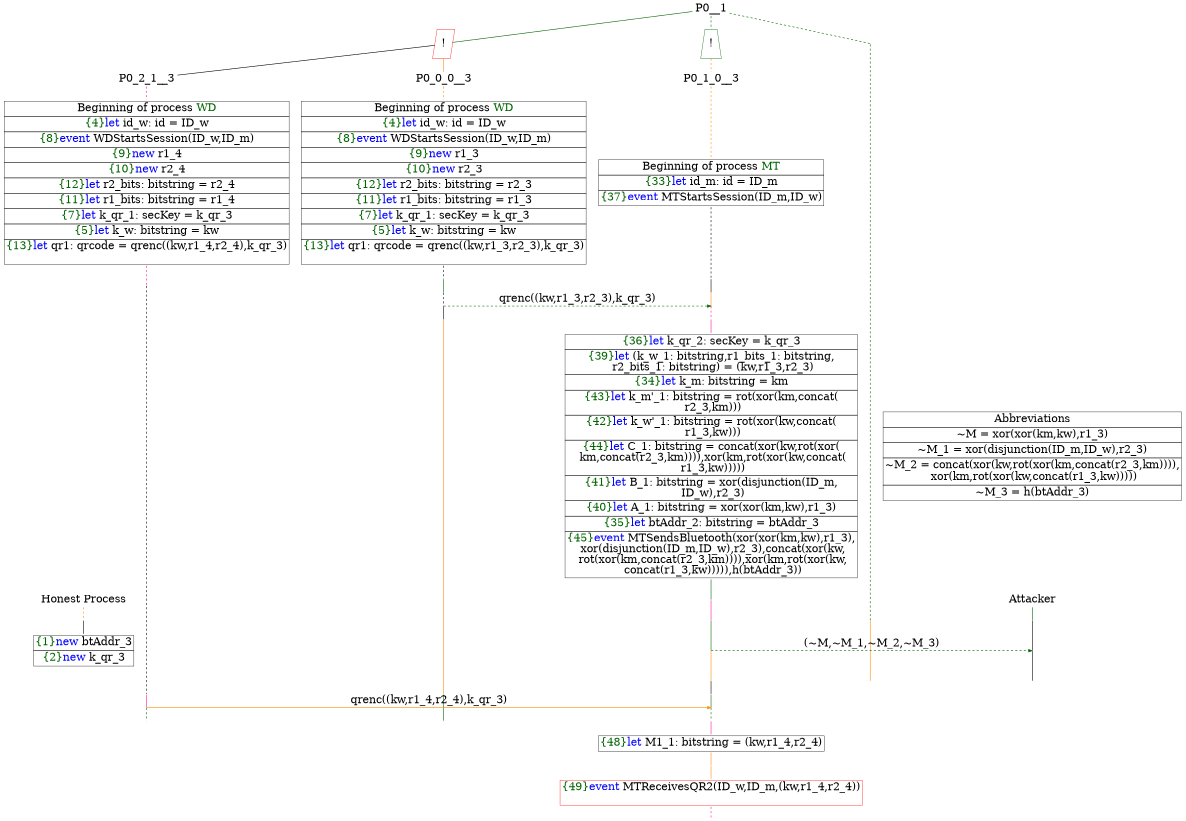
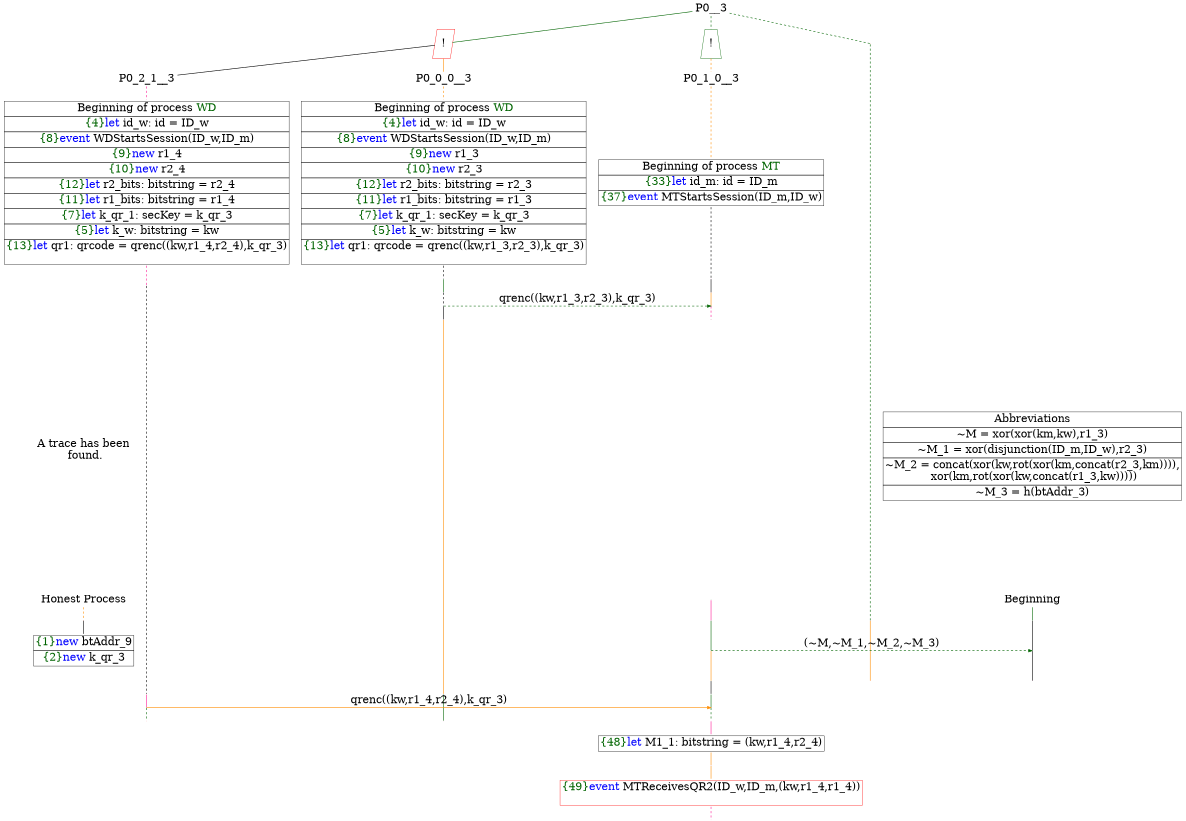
node "P0__1": label "P0__1" -> "P0__3"
node "A trace has been": added
node "{36}": removed
node "Attacker": label "Attacker" -> "Beginning"
node "{1}": text "btAddr_3" -> "btAddr_9"
node "{49}": text "MTReceivesQR2(ID_w,ID_m,(kw,r1_4,r2_4))" -> "MTReceivesQR2(ID_w,ID_m,(kw,r1_4,r1_4))"
